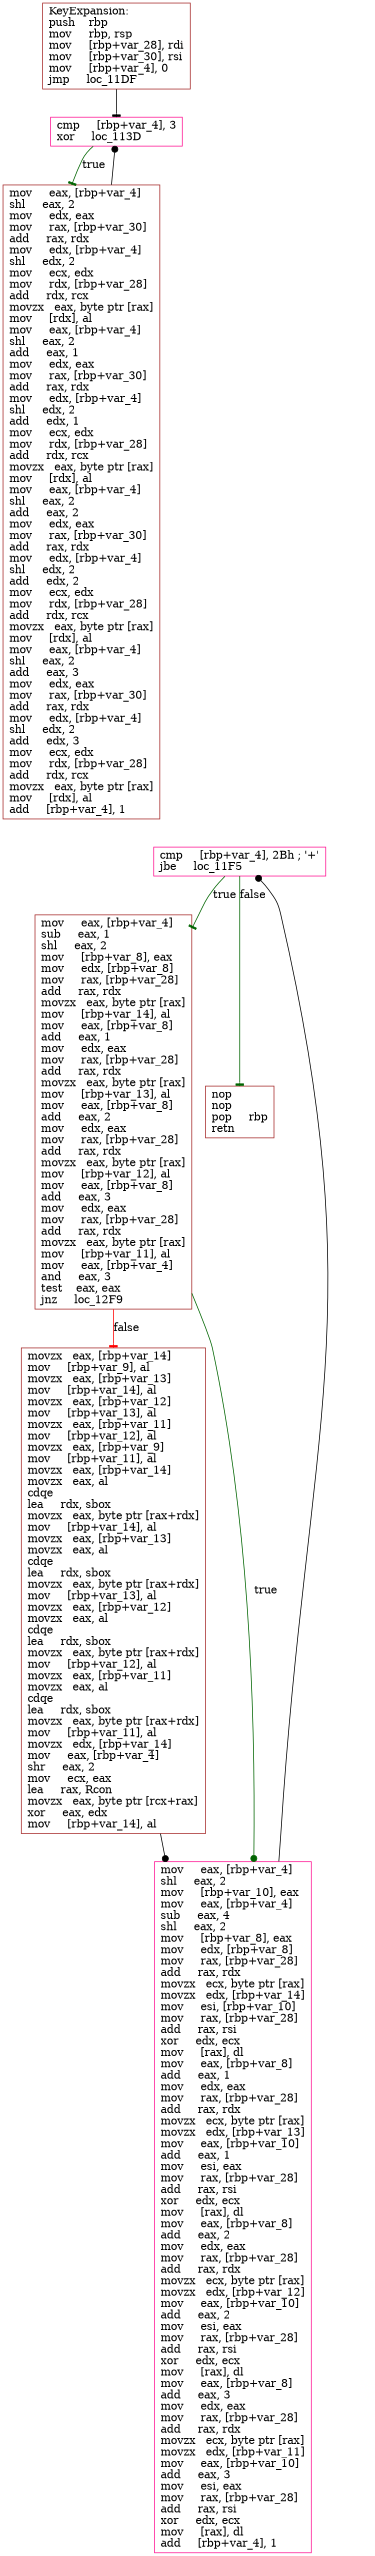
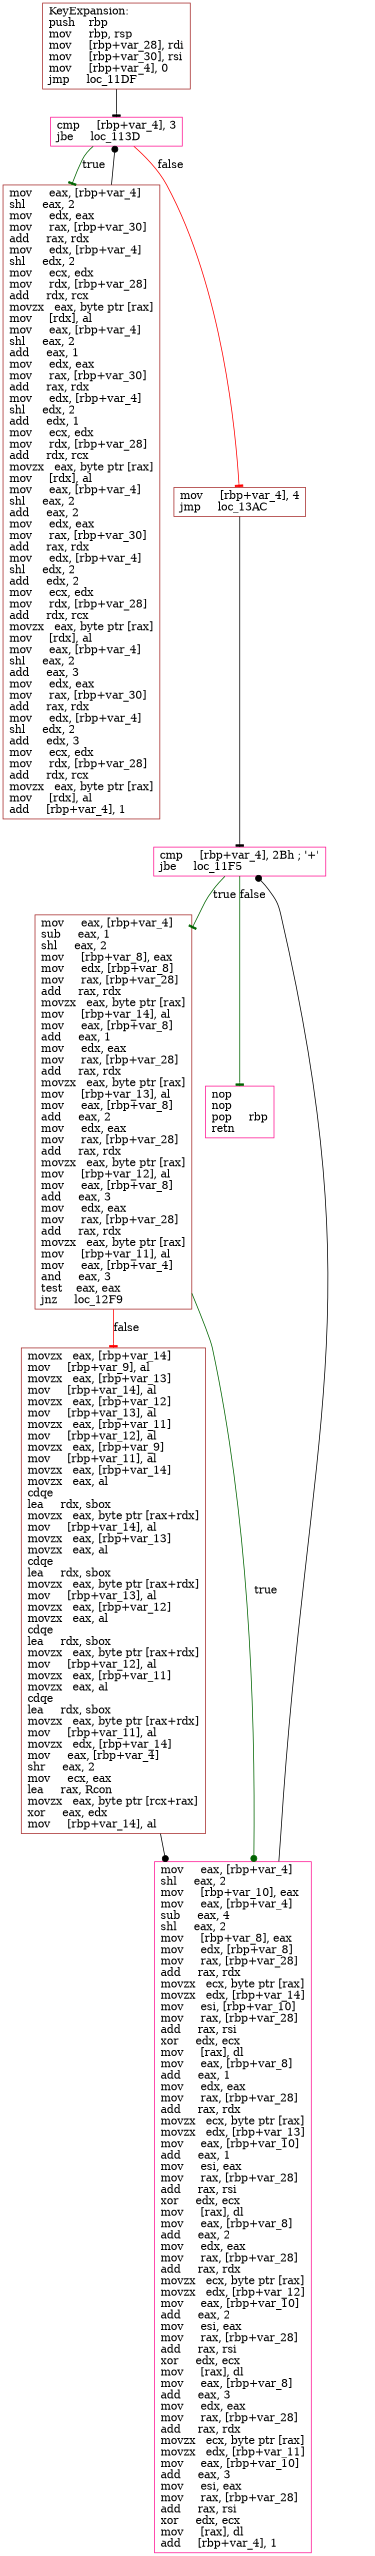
node "cmp     [rbp+var_4], 3 xor     loc_113D": label "cmp     [rbp+var_4], 3 xor     loc_113D" -> "cmp     [rbp+var_4], 3 jbe     loc_113D"
node "mov     [rbp+var_4], 4 jmp     loc_13AC": added
node "nop nop pop     rbp retn": color brown -> deeppink
